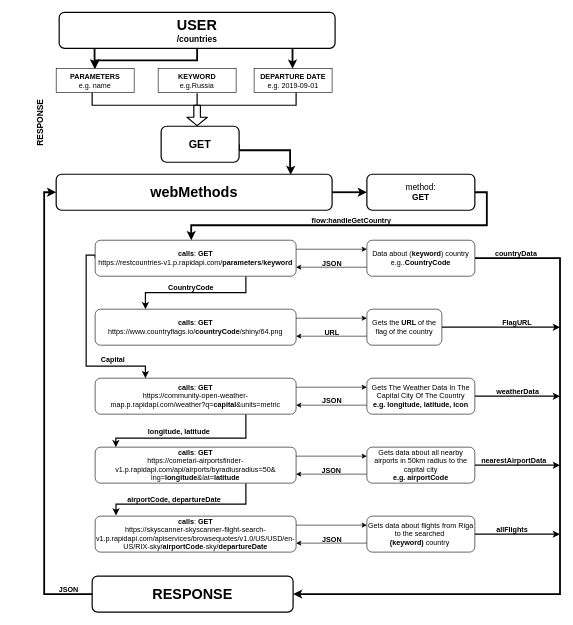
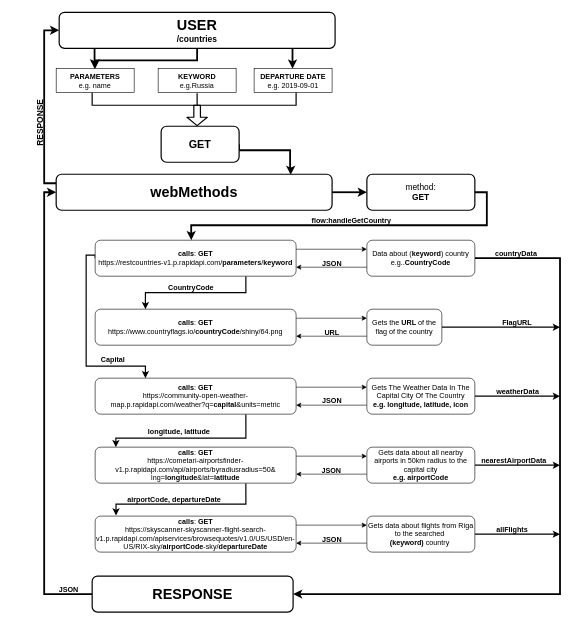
edge "webMethods" -> "USER /countries": added
